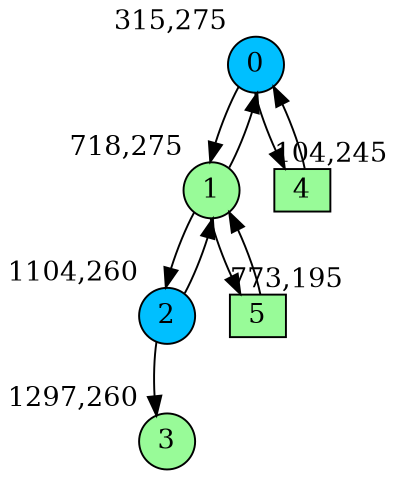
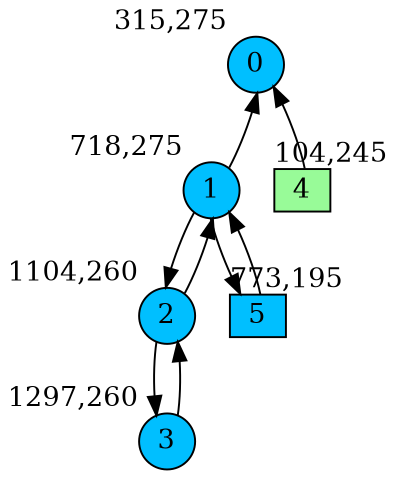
edge "0 315,275" -> "1 718,275": removed
edge "0 315,275" -> "4 104,245": removed
node "1 718,275": fillcolor palegreen -> deepskyblue
node "5 773,195": fillcolor palegreen -> deepskyblue
edge "3 1297,260" -> "2 1104,260": added
node "3 1297,260": fillcolor palegreen -> deepskyblue
